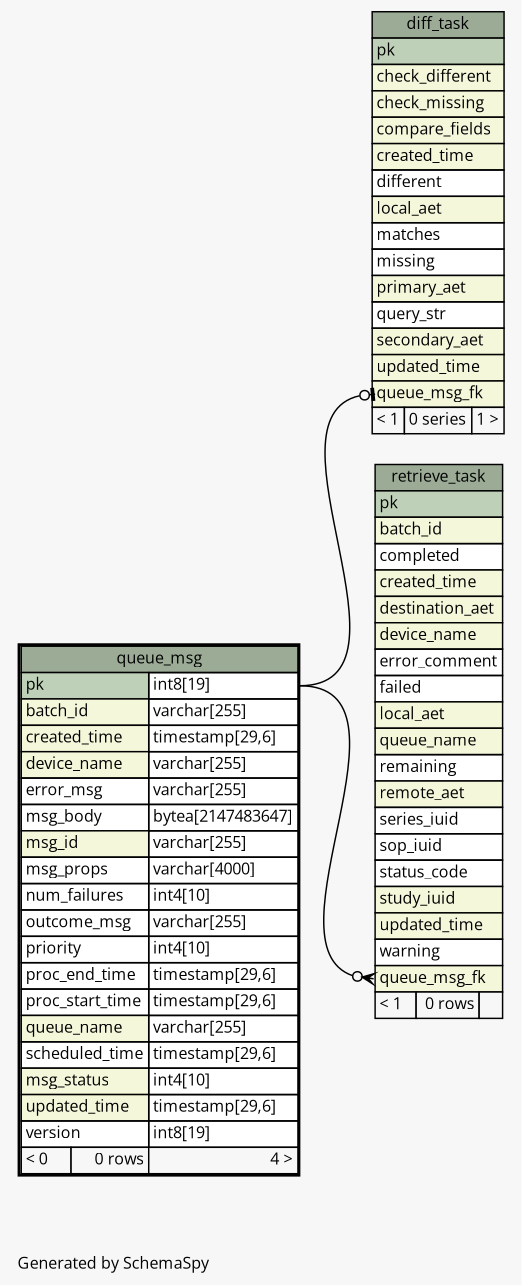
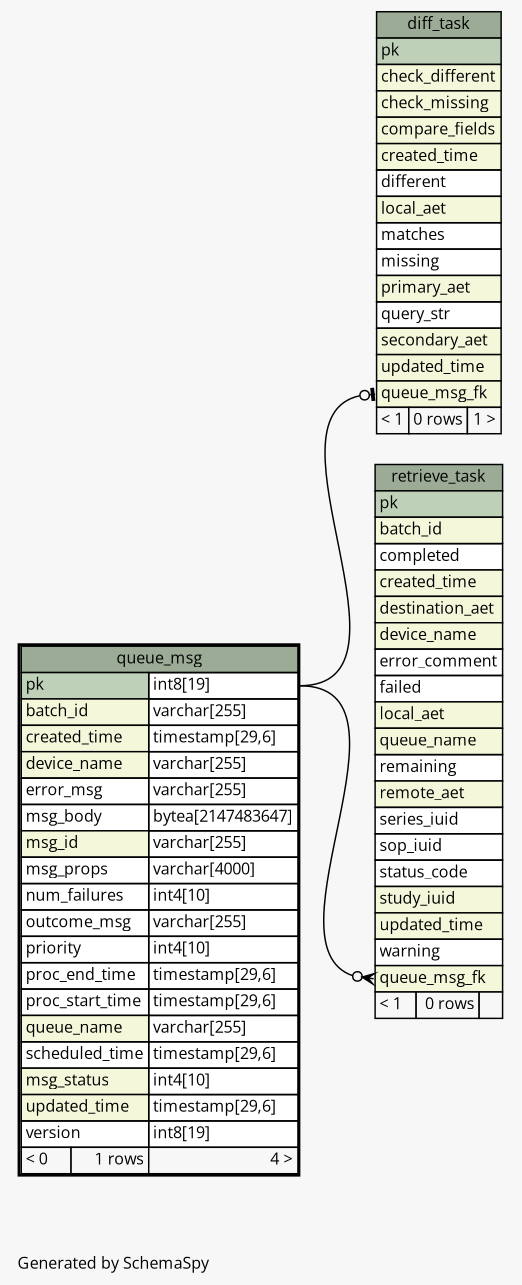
node "diff_task": text "0 series" -> "0 rows"
node "queue_msg": text "0 rows" -> "1 rows"
